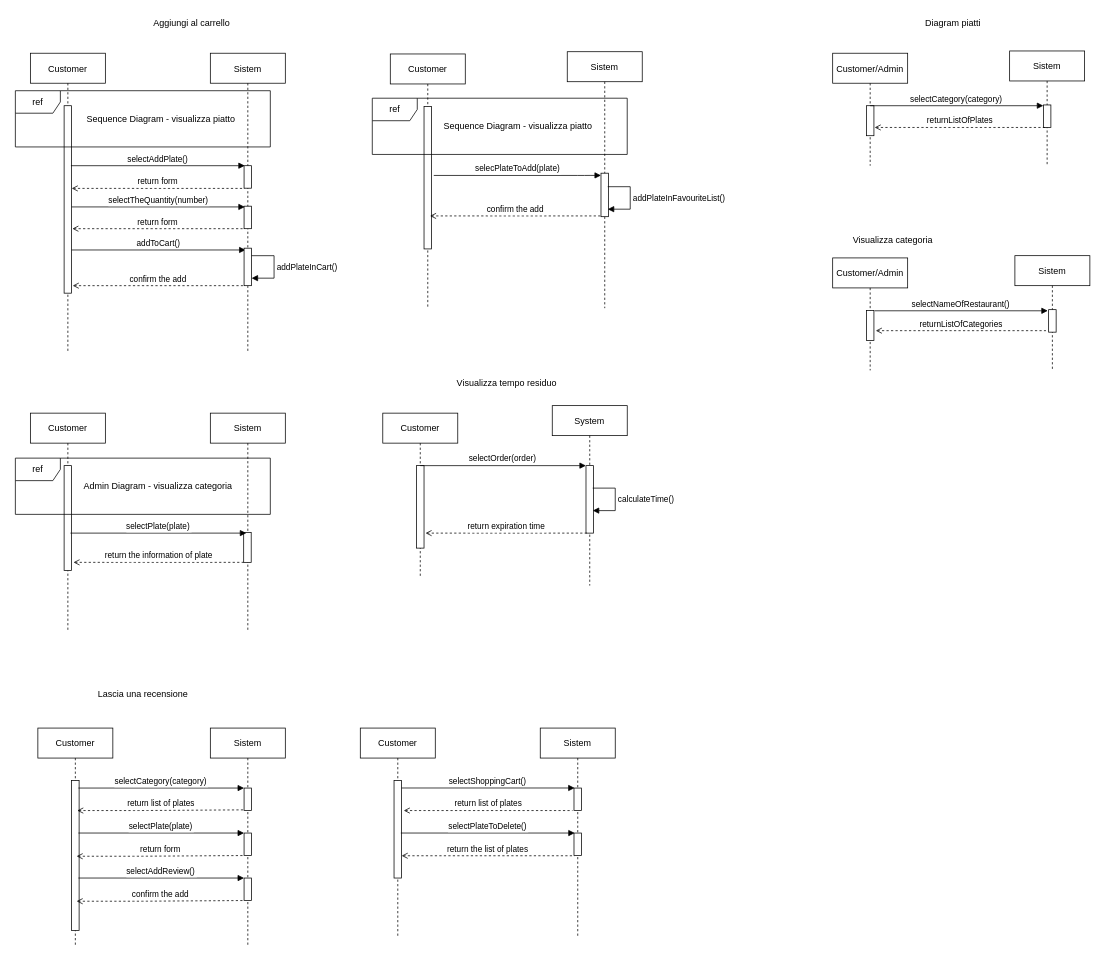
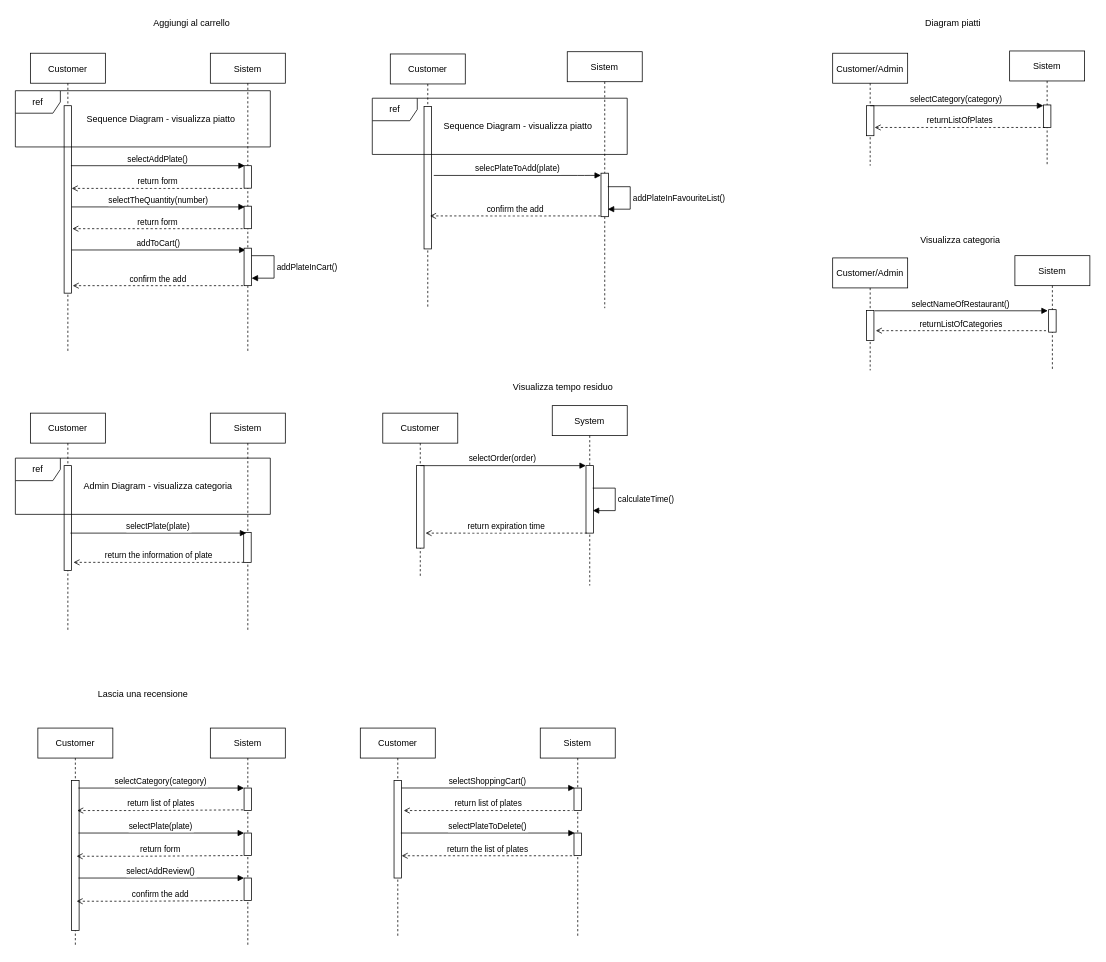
node "Visualizza categoria": moved (893, 240) -> (960, 240)
node "Visualizza tempo residuo": moved (507, 383) -> (563, 387)
